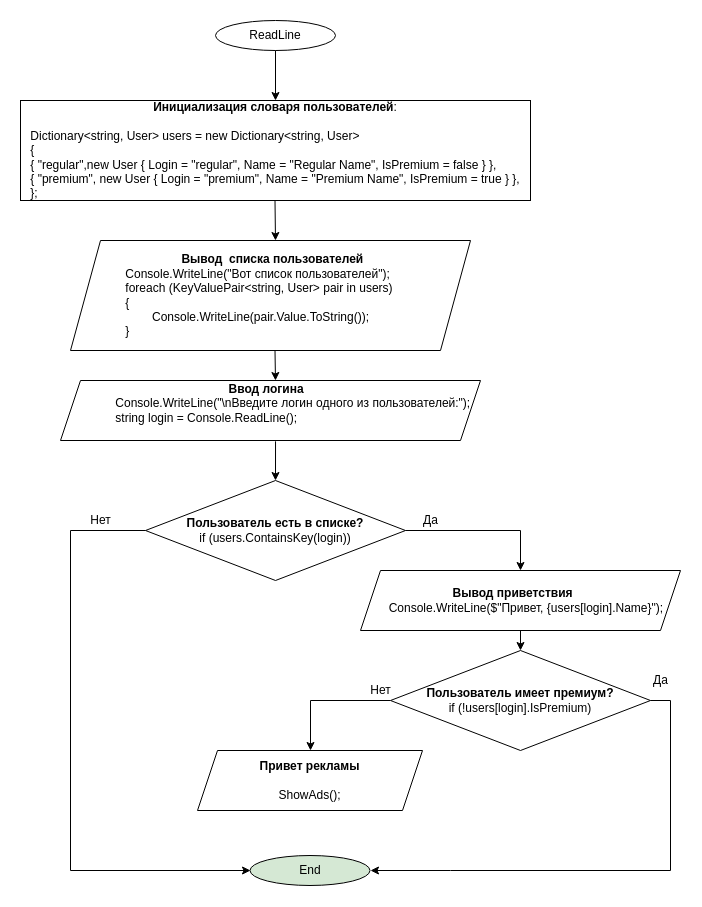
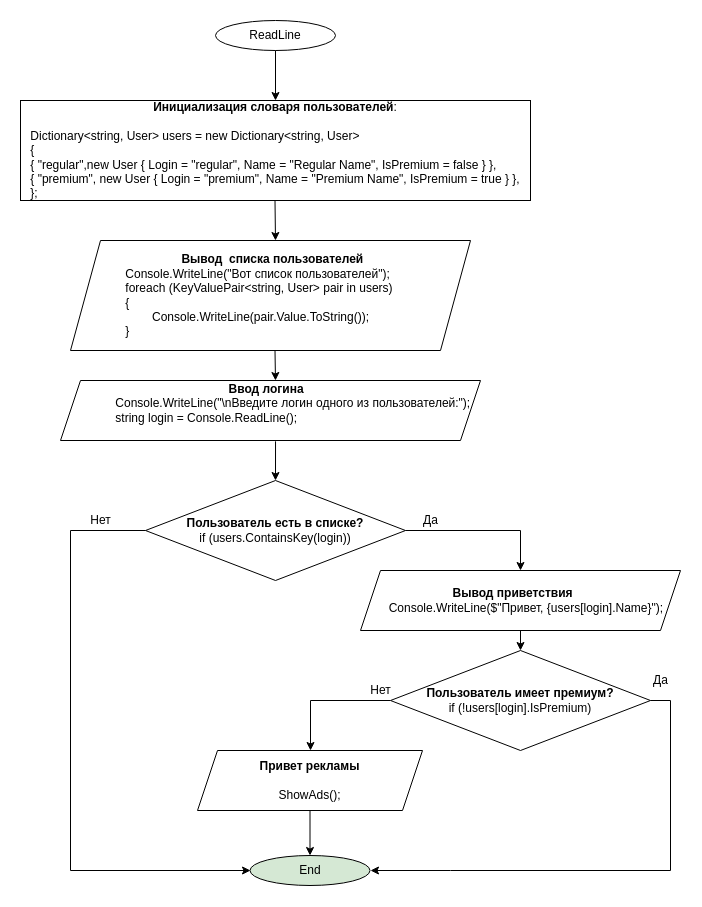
edge "Привет рекламы ShowAds();" -> "End": added
